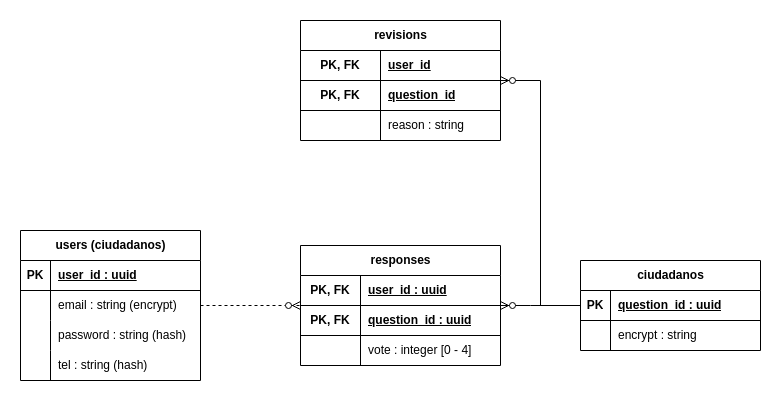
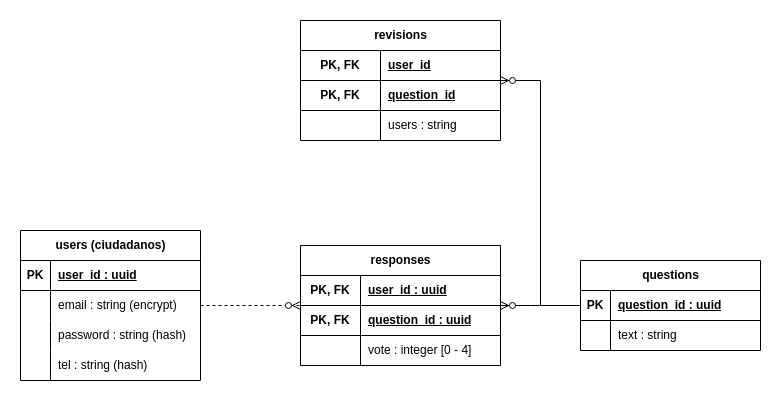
node "reason : string": label "reason : string" -> "users : string"
node "ciudadanos": label "ciudadanos" -> "questions"
node "encrypt : string": label "encrypt : string" -> "text : string"
